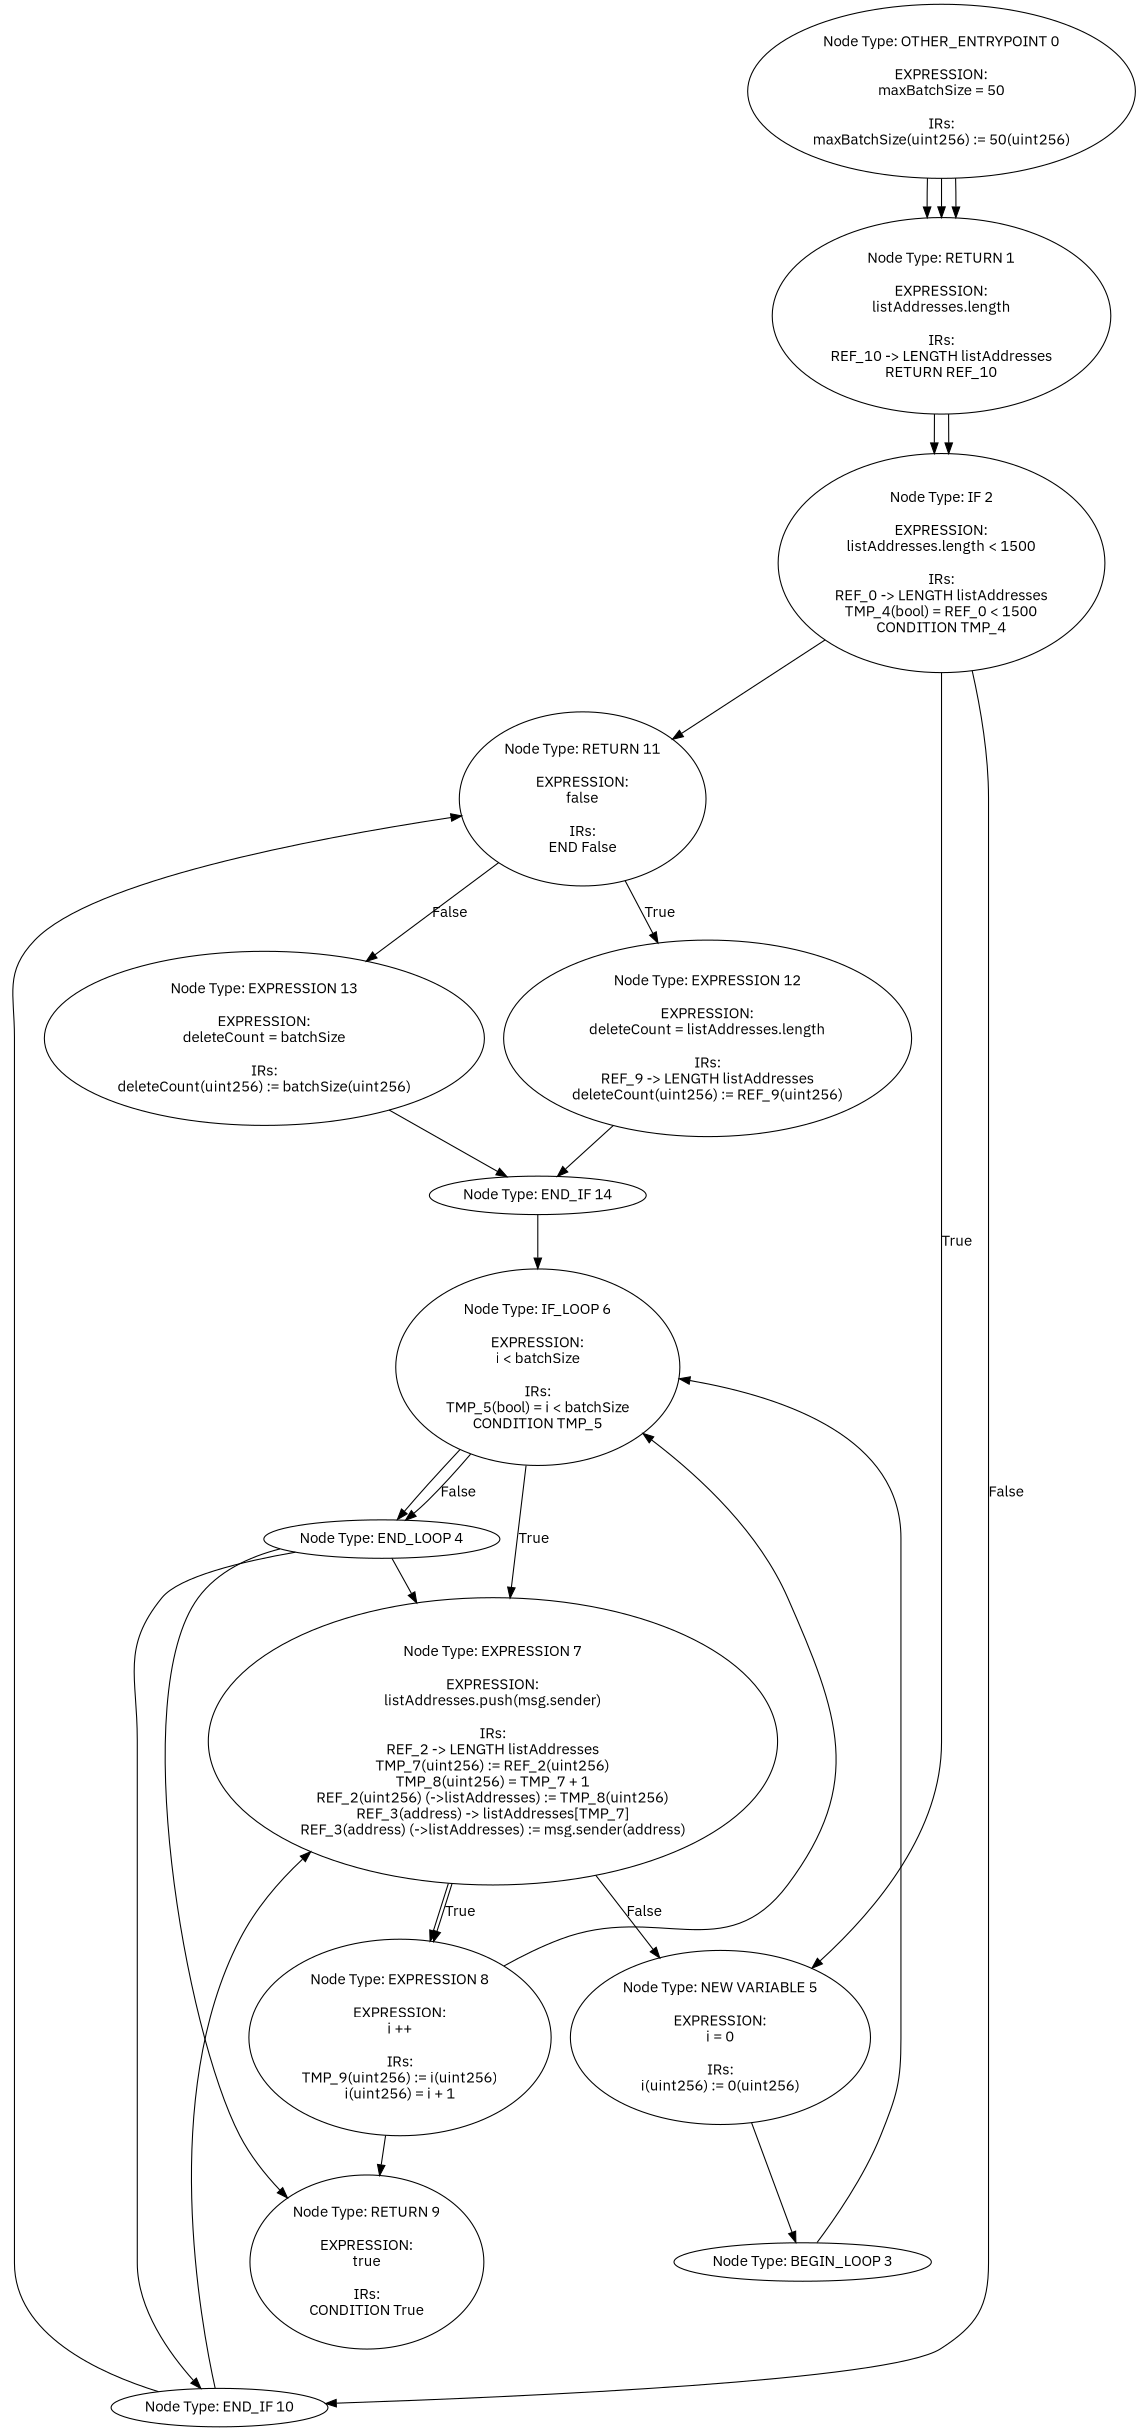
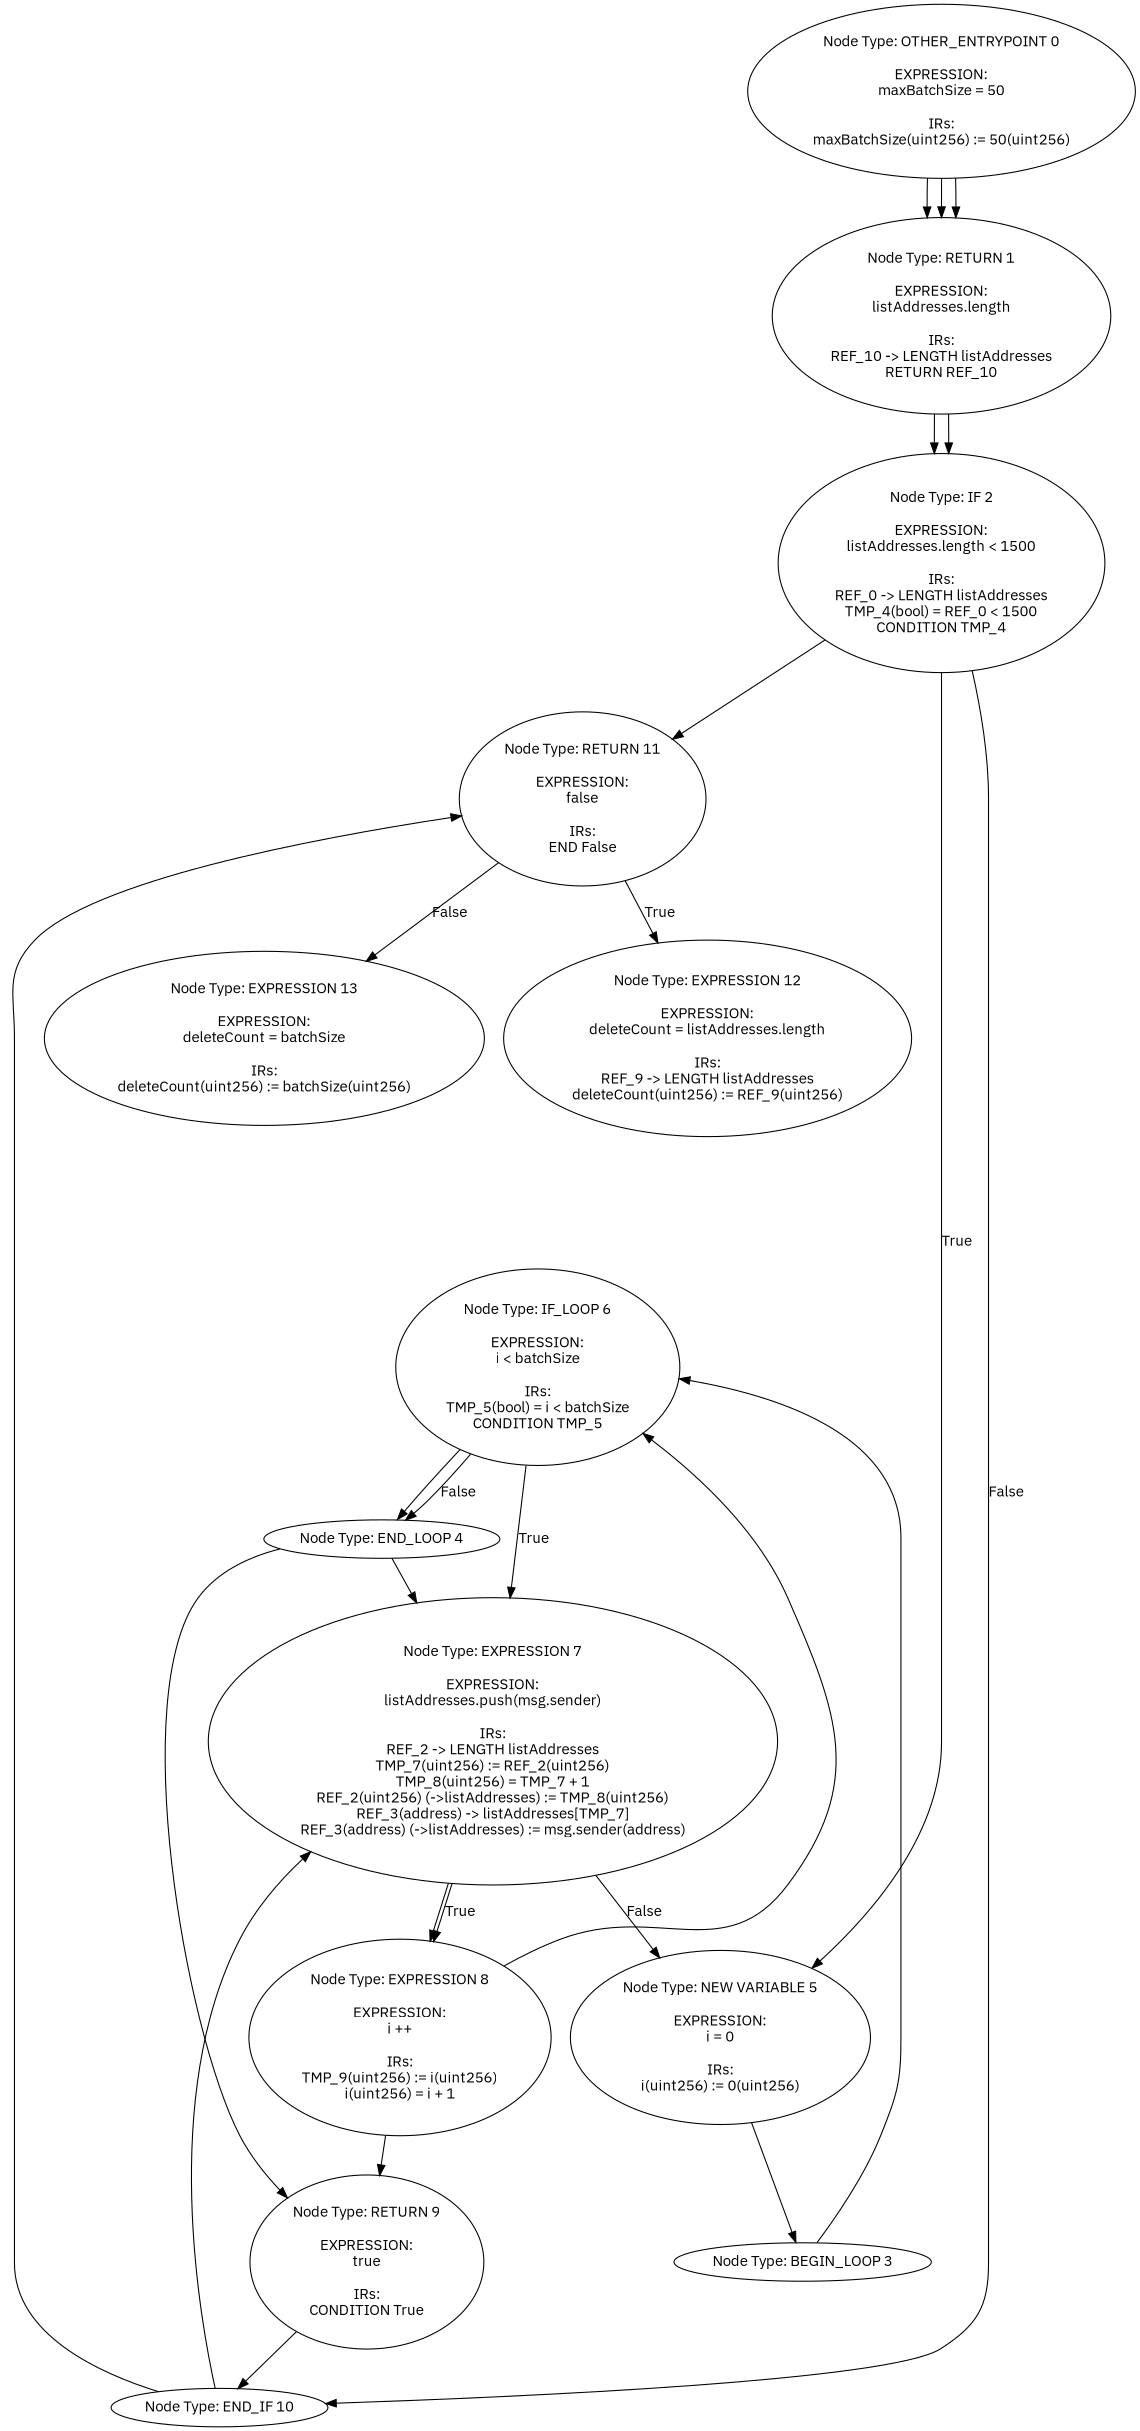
node "Node Type: END_IF 14": removed
edge "Node Type: END_LOOP 4" -> "Node Type: END_IF 10": now "Node Type: RETURN 9 EXPRESSION: true IRs: CONDITION True" -> "Node Type: END_IF 10"
